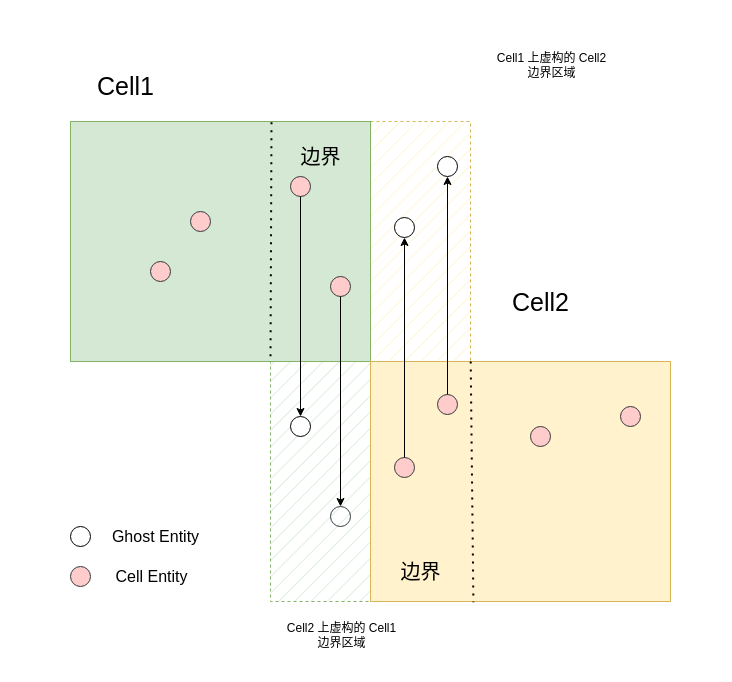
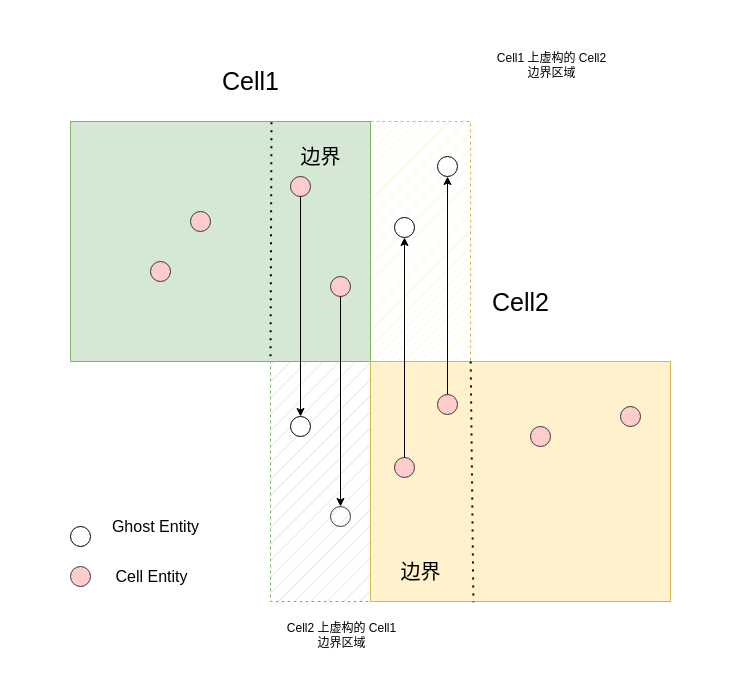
node "Cell1": moved (126, 86) -> (251, 81)
node "Cell2": moved (541, 302) -> (521, 302)
node "Ghost Entity": moved (156, 537) -> (156, 527)
